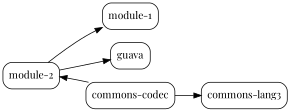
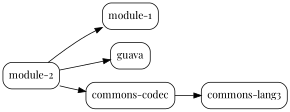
edge "commons-codec" -> "module-2": reversed
